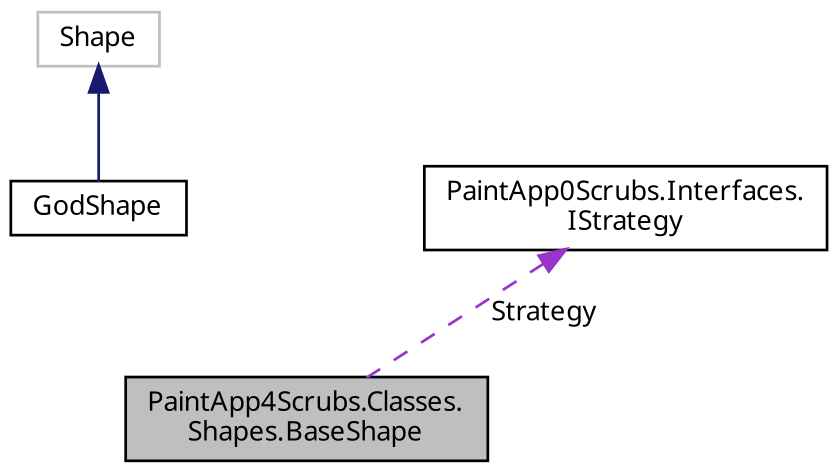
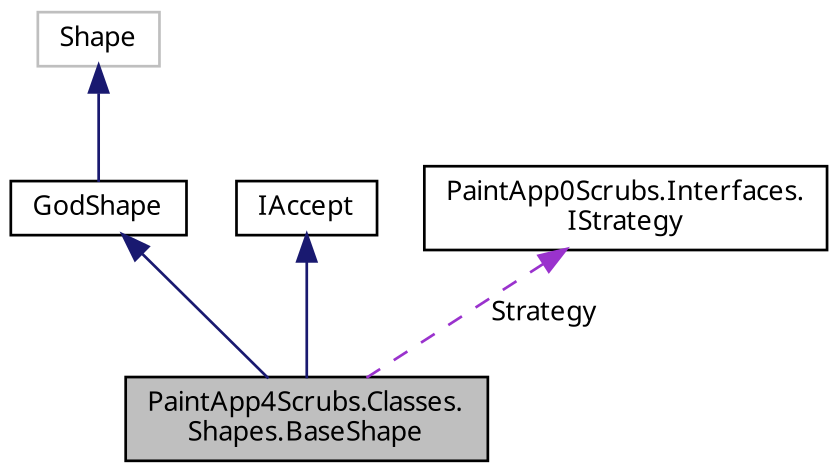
node "IAccept": added
edge "PaintApp4Scrubs.Classes. Shapes.BaseShape" -> "GodShape": added
